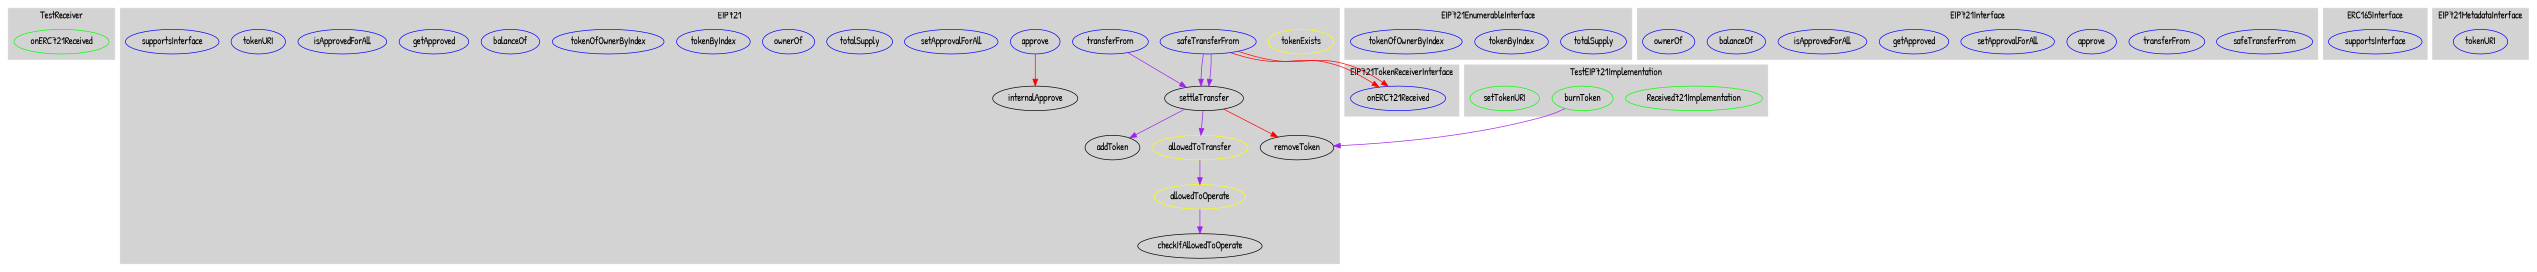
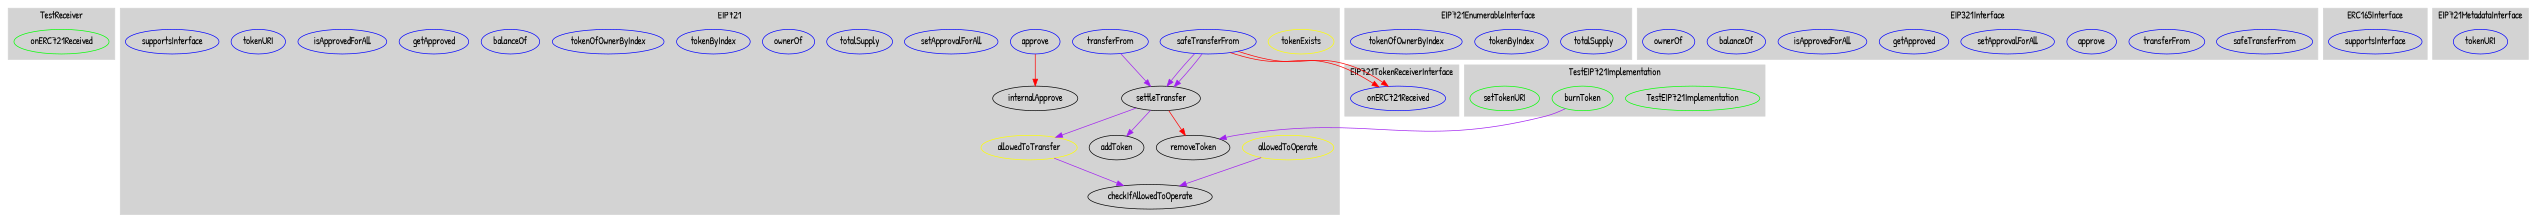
cluster "EIP721Interface": label "EIP721Interface" -> "EIP321Interface"
node "Received721Implementation": label "Received721Implementation" -> "TestEIP721Implementation"
edge "allowedToTransfer" -> "allowedToOperate": now "allowedToTransfer" -> "checkIfAllowedToOperate"
